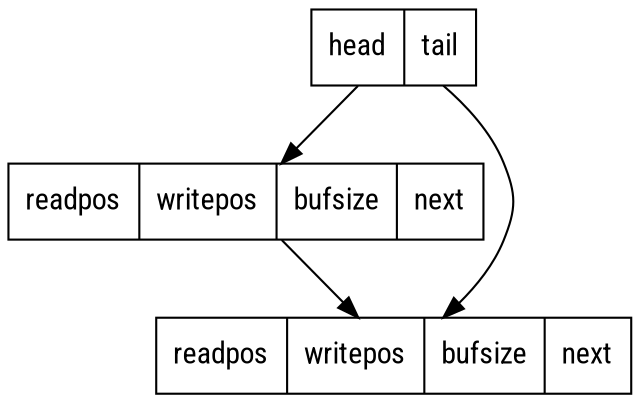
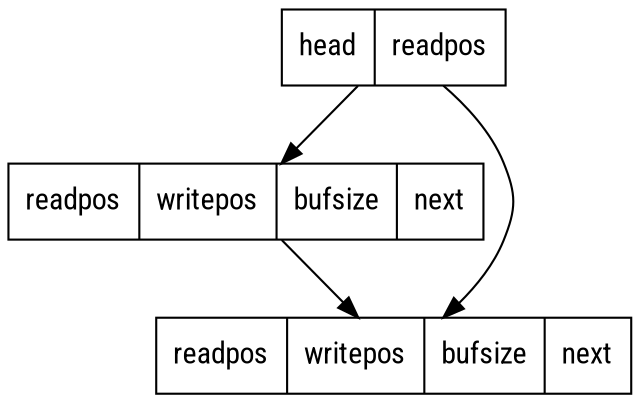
node "head": text "tail" -> "readpos"
